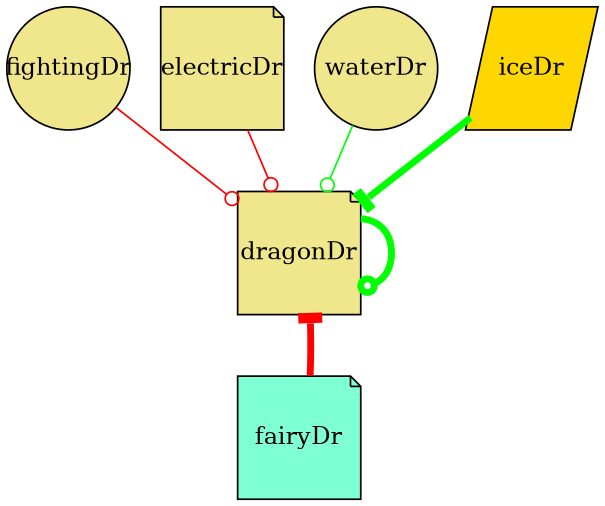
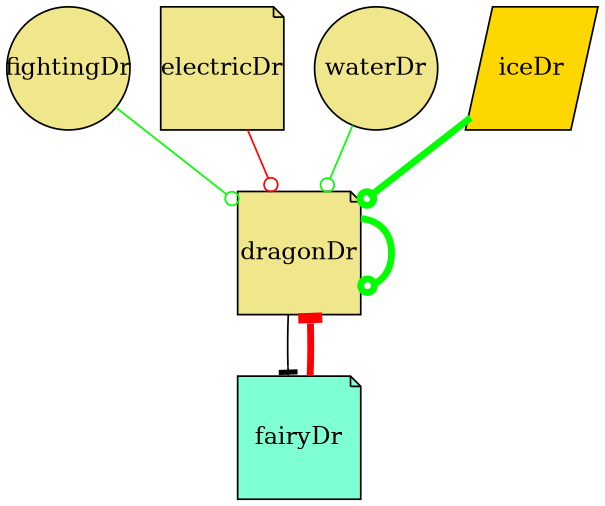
edge "fightingDr" -> "dragonDr": color red -> green
edge "iceDr" -> "dragonDr": arrowhead tee -> odot
edge "dragonDr" -> "fairyDr": added
